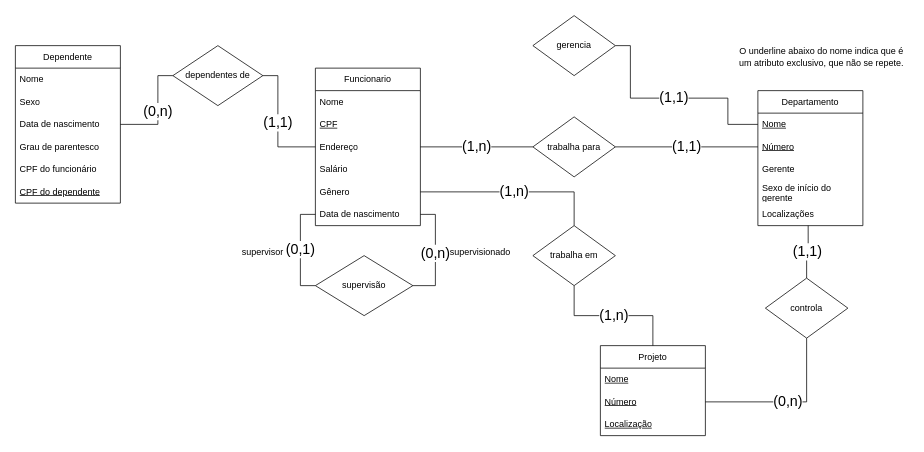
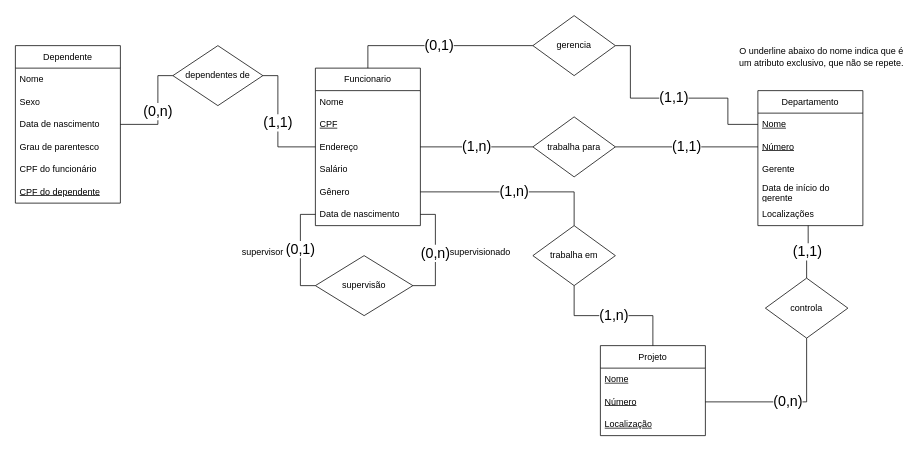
edge "gerencia" -- "Funcionario": added, label "(0,1)"
node "Sexo de início do gerente": label "Sexo de início do gerente" -> "Data de início do gerente"
